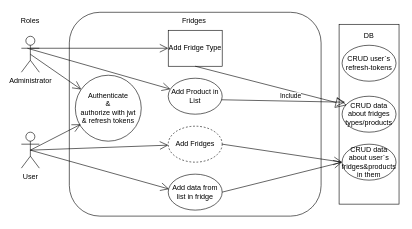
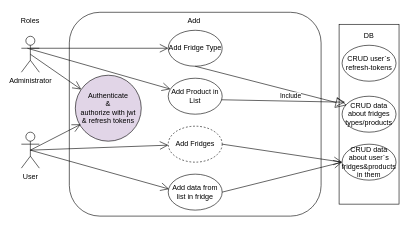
node "Fridges": label "Fridges" -> "Add"
node "Add Fridge Type": shape rectangle -> ellipse
node "Authenticate & authorize with jwt & refresh tokens": fillcolor #ffffff -> #e1d5e7
